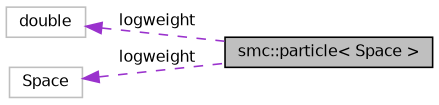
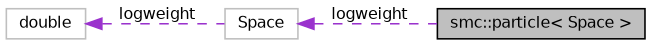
edge "smc::particle< Space >" -> "double": now "Space" -> "double"
